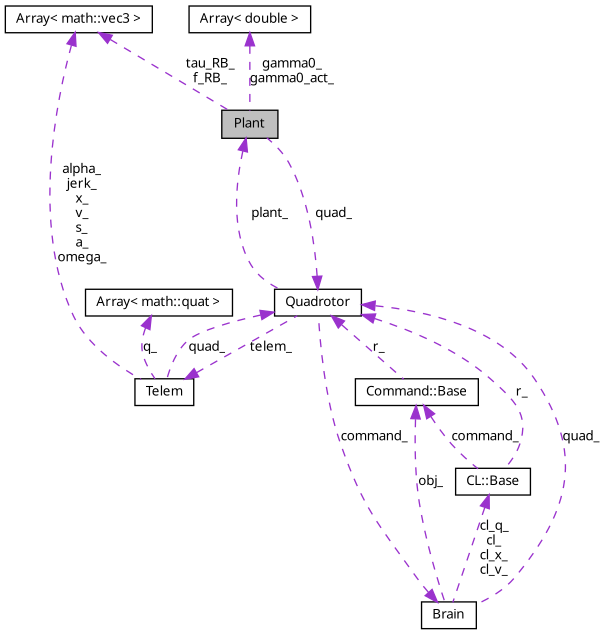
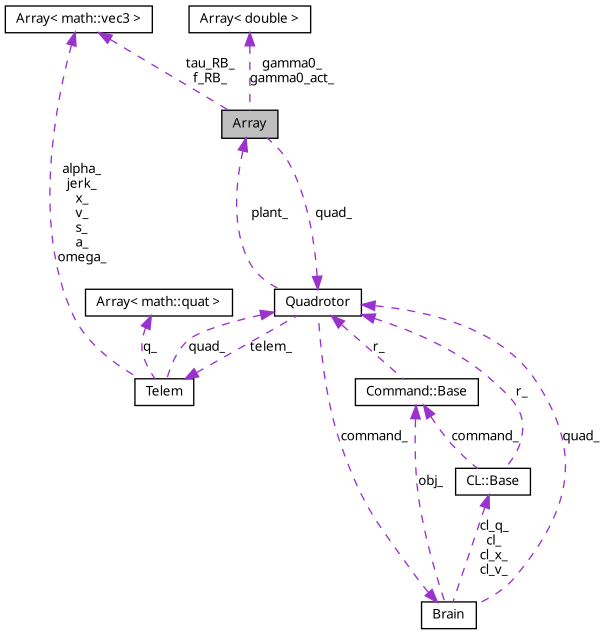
node "Plant": label "Plant" -> "Array"
